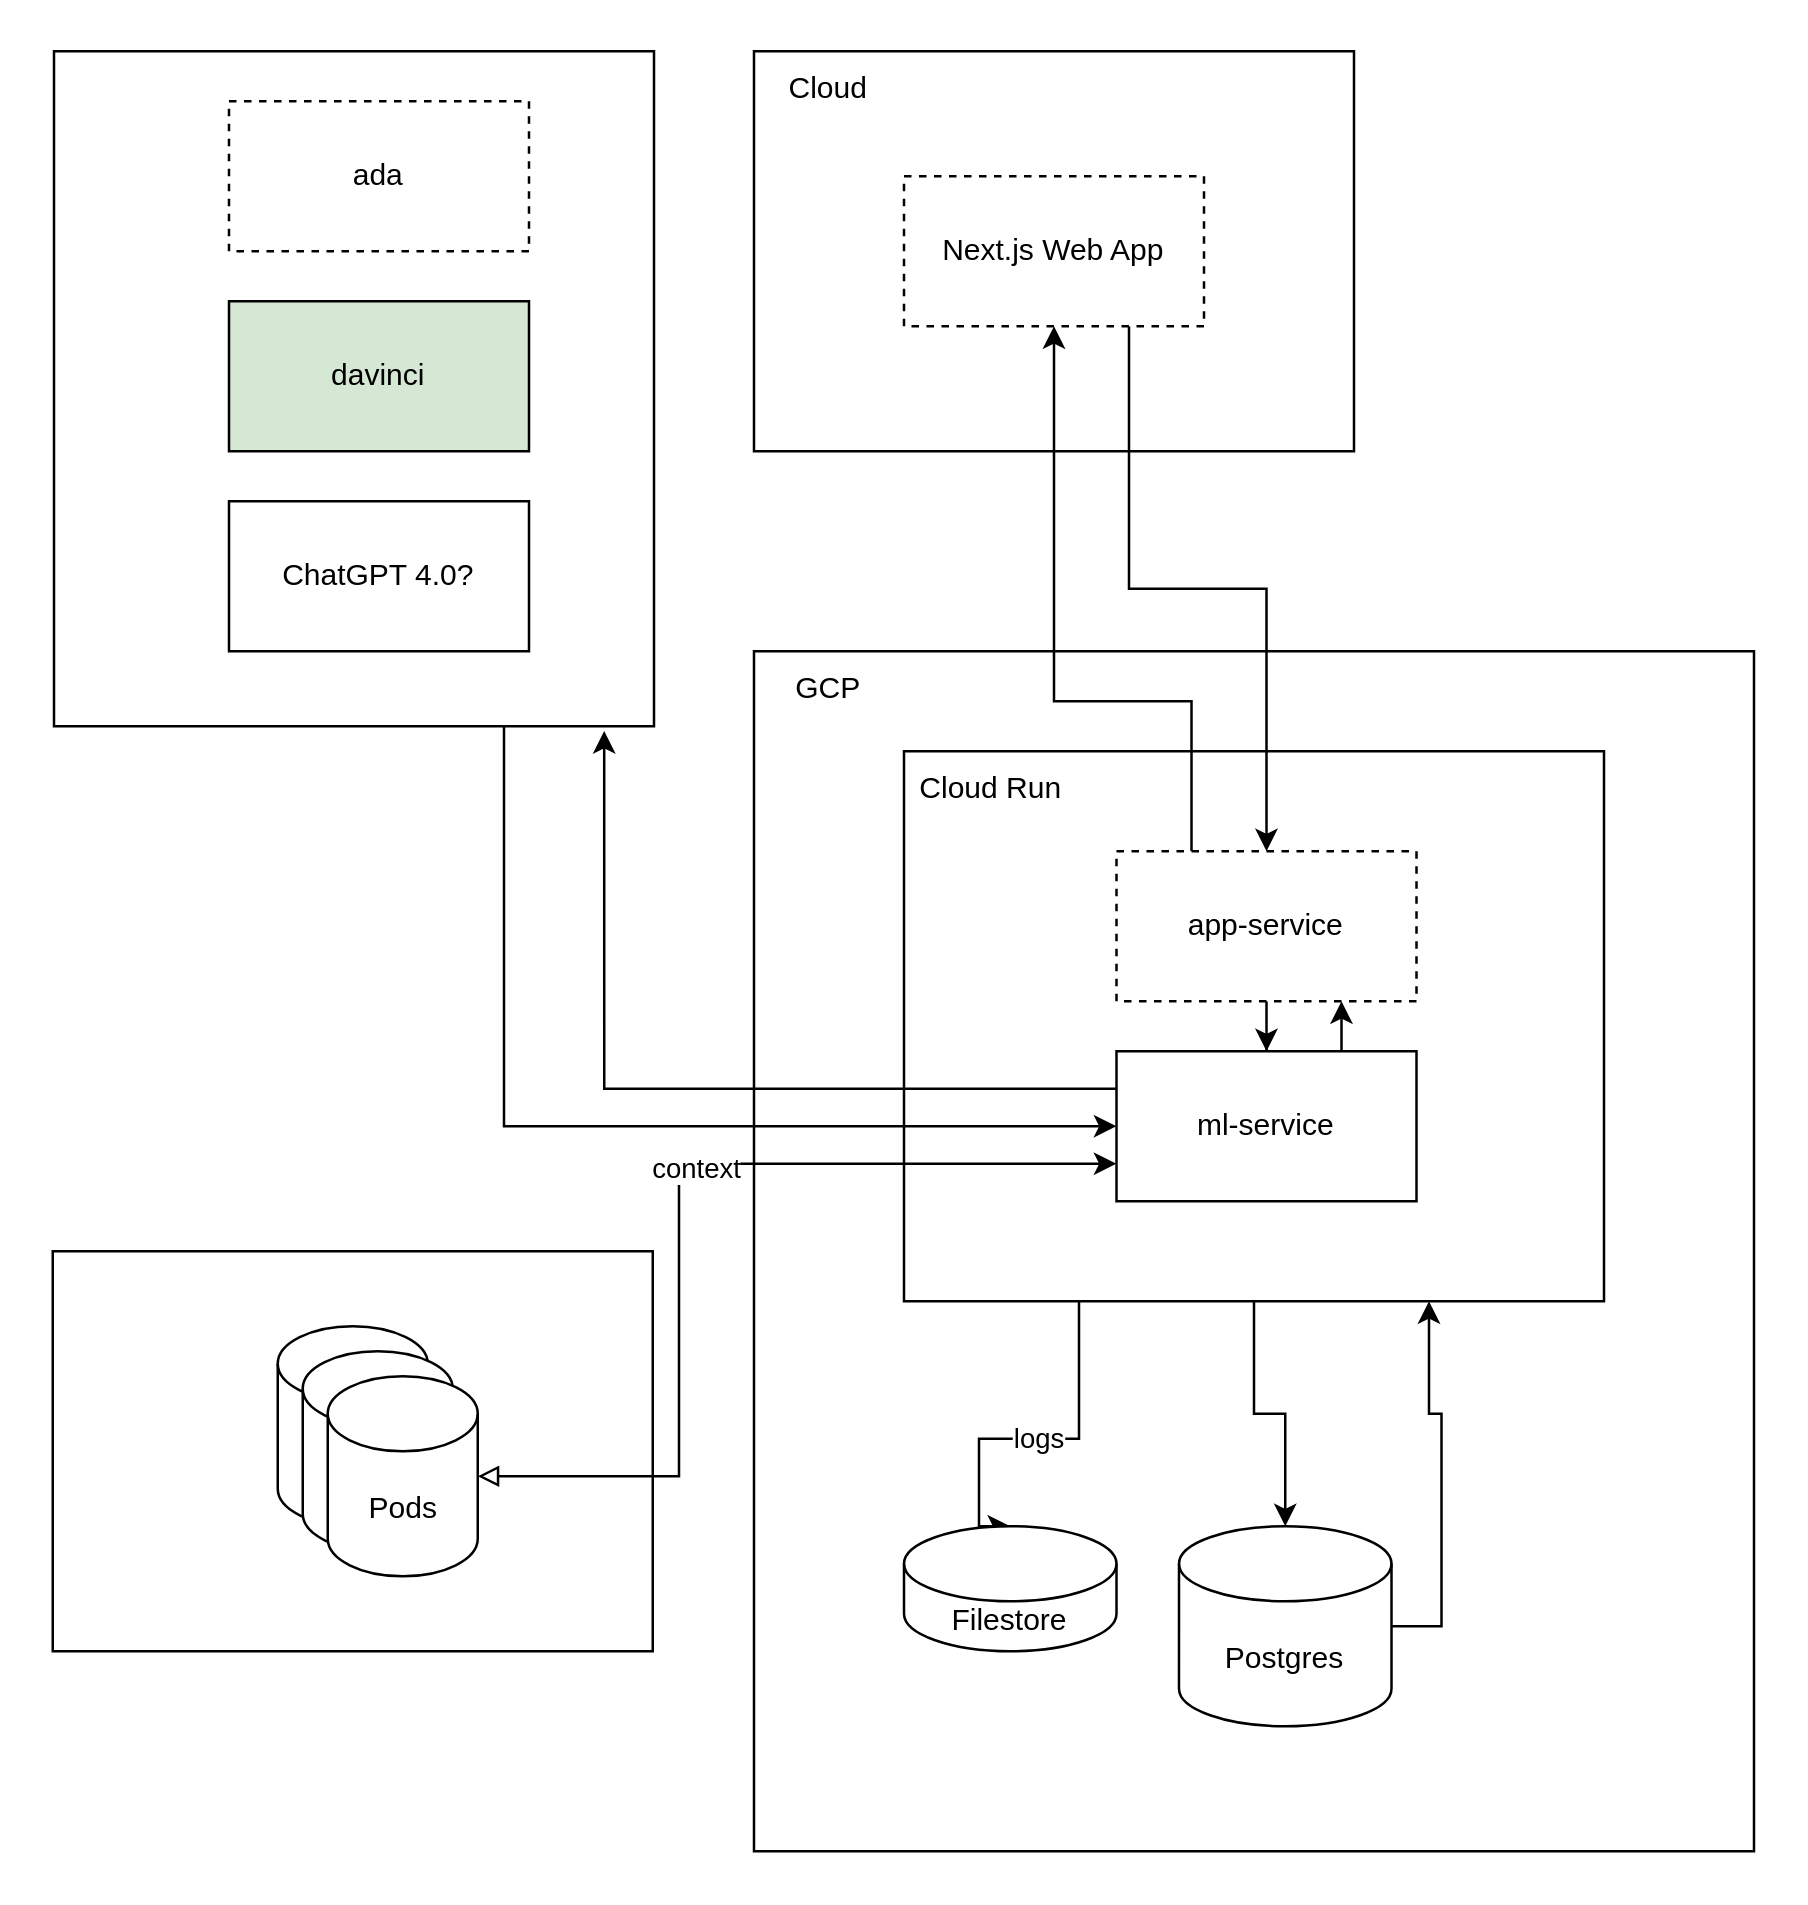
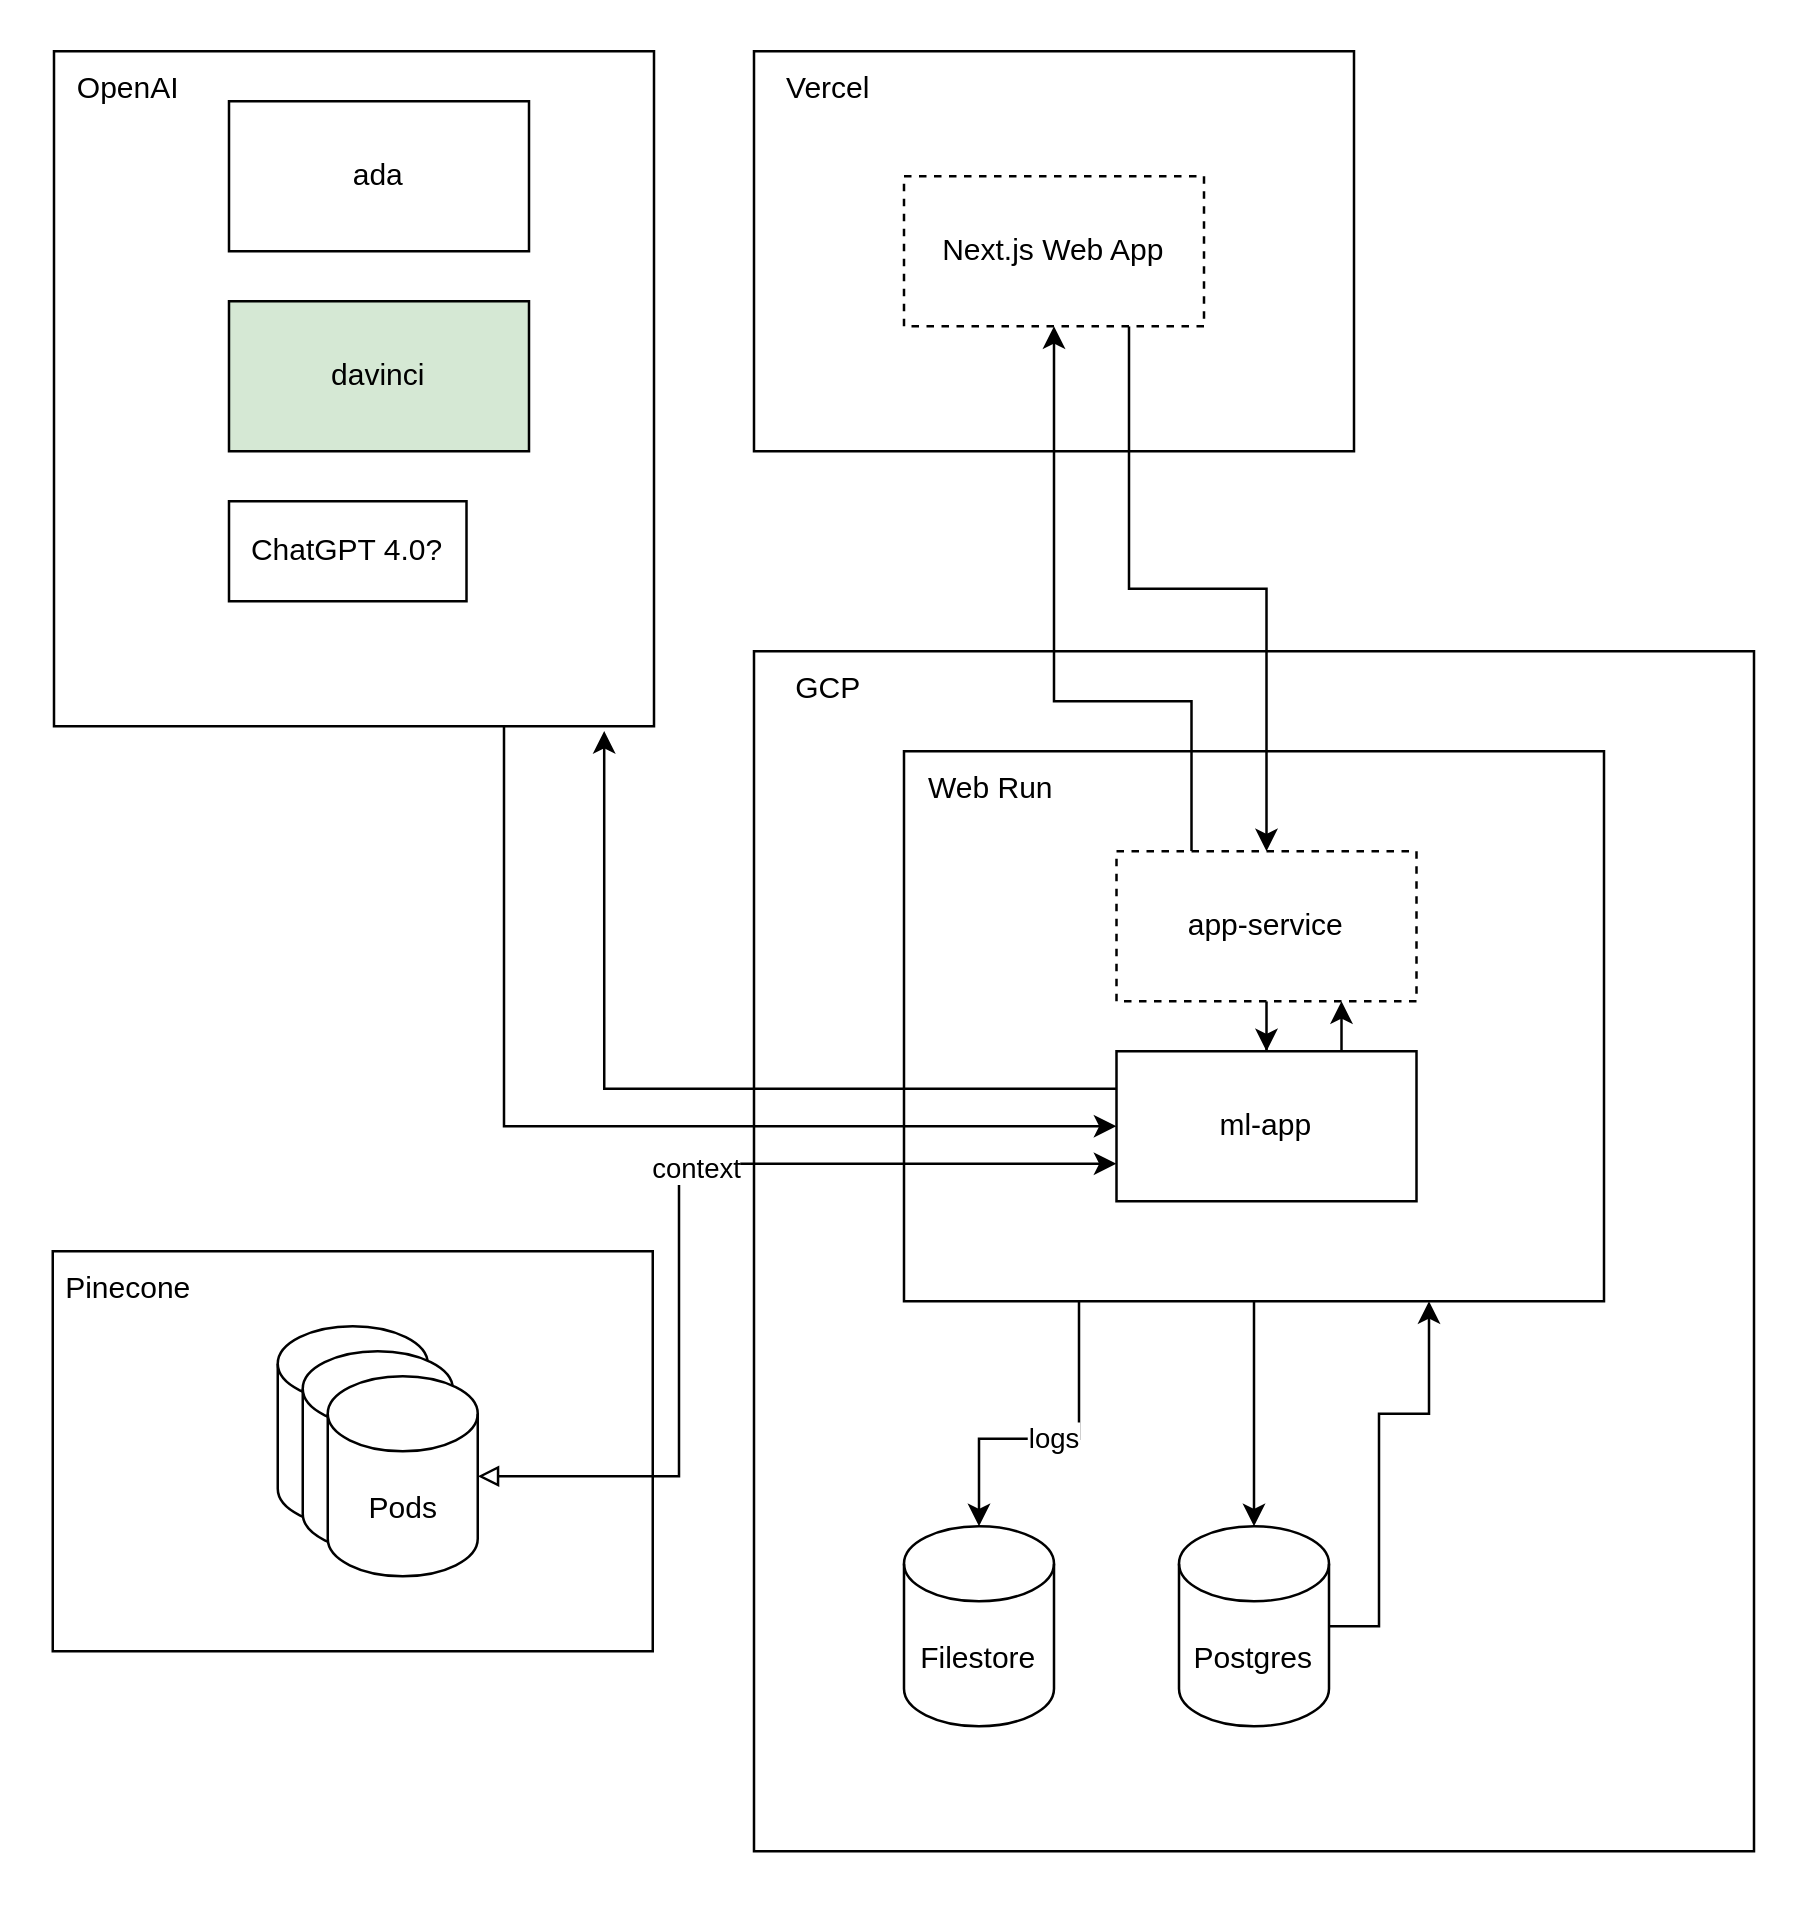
node "OpenAI": added
node "Cloud": label "Cloud" -> "Vercel"
node "ada": style dashed -> solid
node "ChatGPT 4.0?": size 300x150 -> 238x100
node "Cloud Run": label "Cloud Run" -> "Web Run"
node "ml-service": label "ml-service" -> "ml-app"
node "Pinecone": added
node "Filestore": size 213x125 -> 150x200
node "Postgres": size 213x200 -> 150x200
